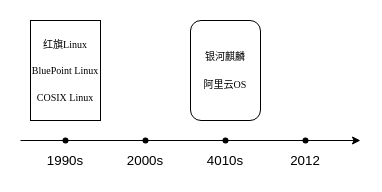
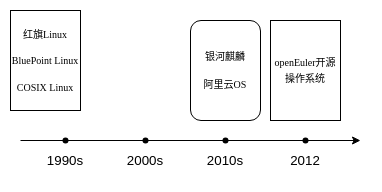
node "红旗Linux BluePoint Linux COSIX Linux": moved (66, 71) -> (46, 61)
node "openEuler开源操作系统": added
node "4010s": label "4010s" -> "2010s"
